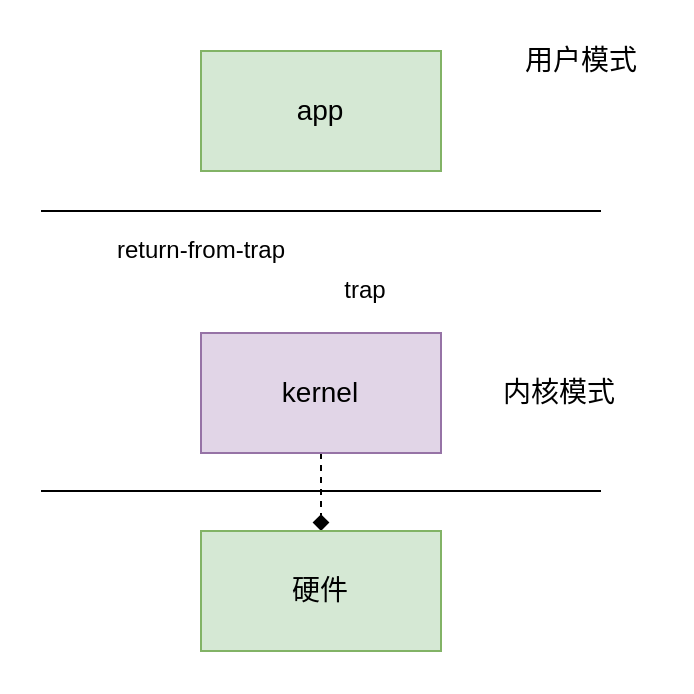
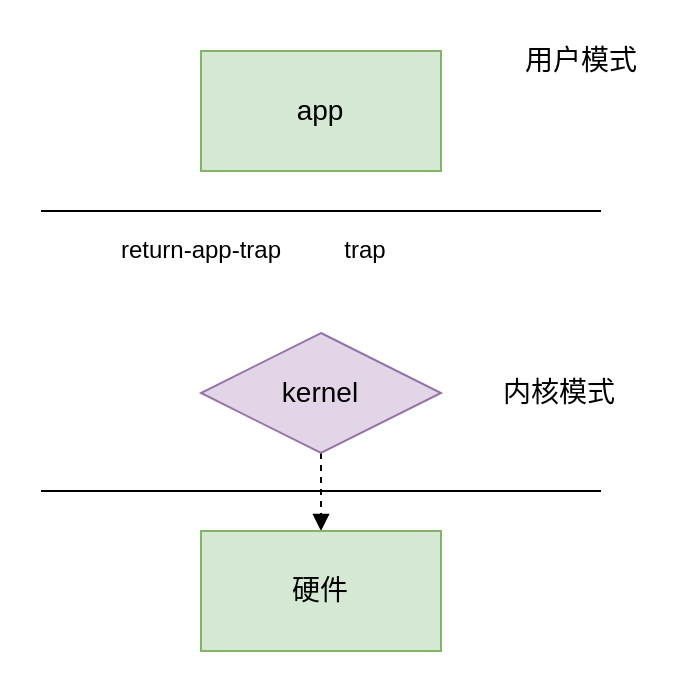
node "return-from-trap": label "return-from-trap" -> "return-app-trap"
node "trap": moved (365, 291) -> (365, 251)
node "kernel": shape rectangle -> diamond
edge "kernel" -> "硬件": arrowhead diamond -> block
